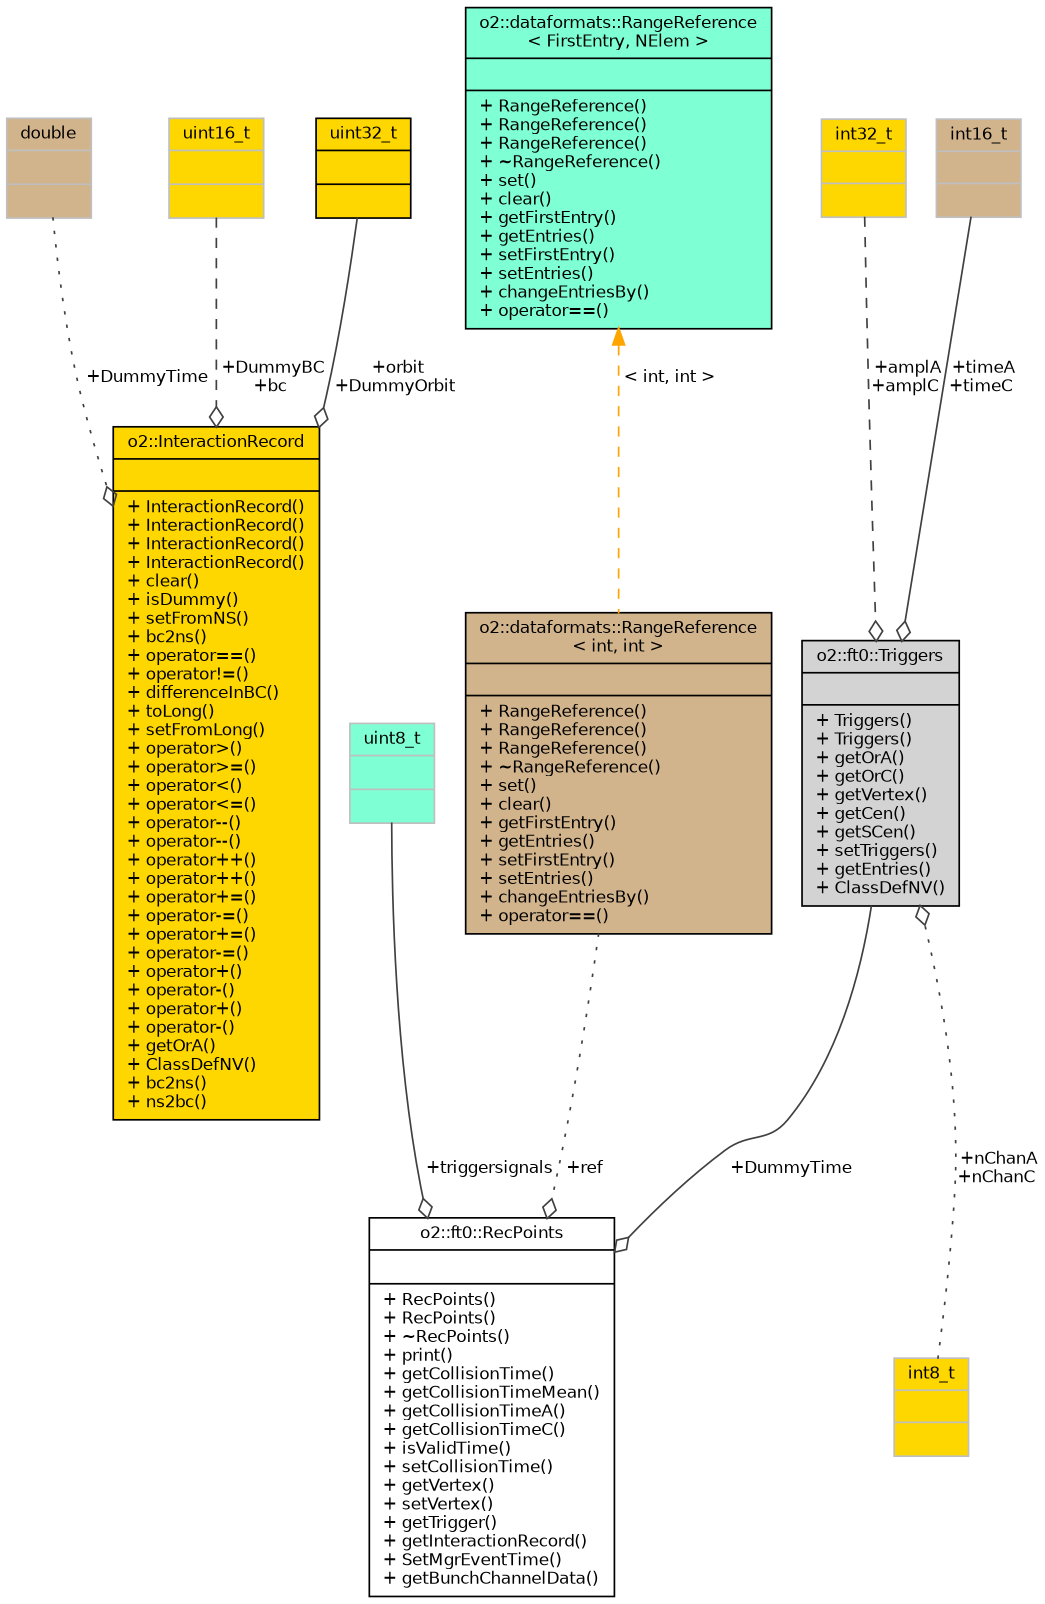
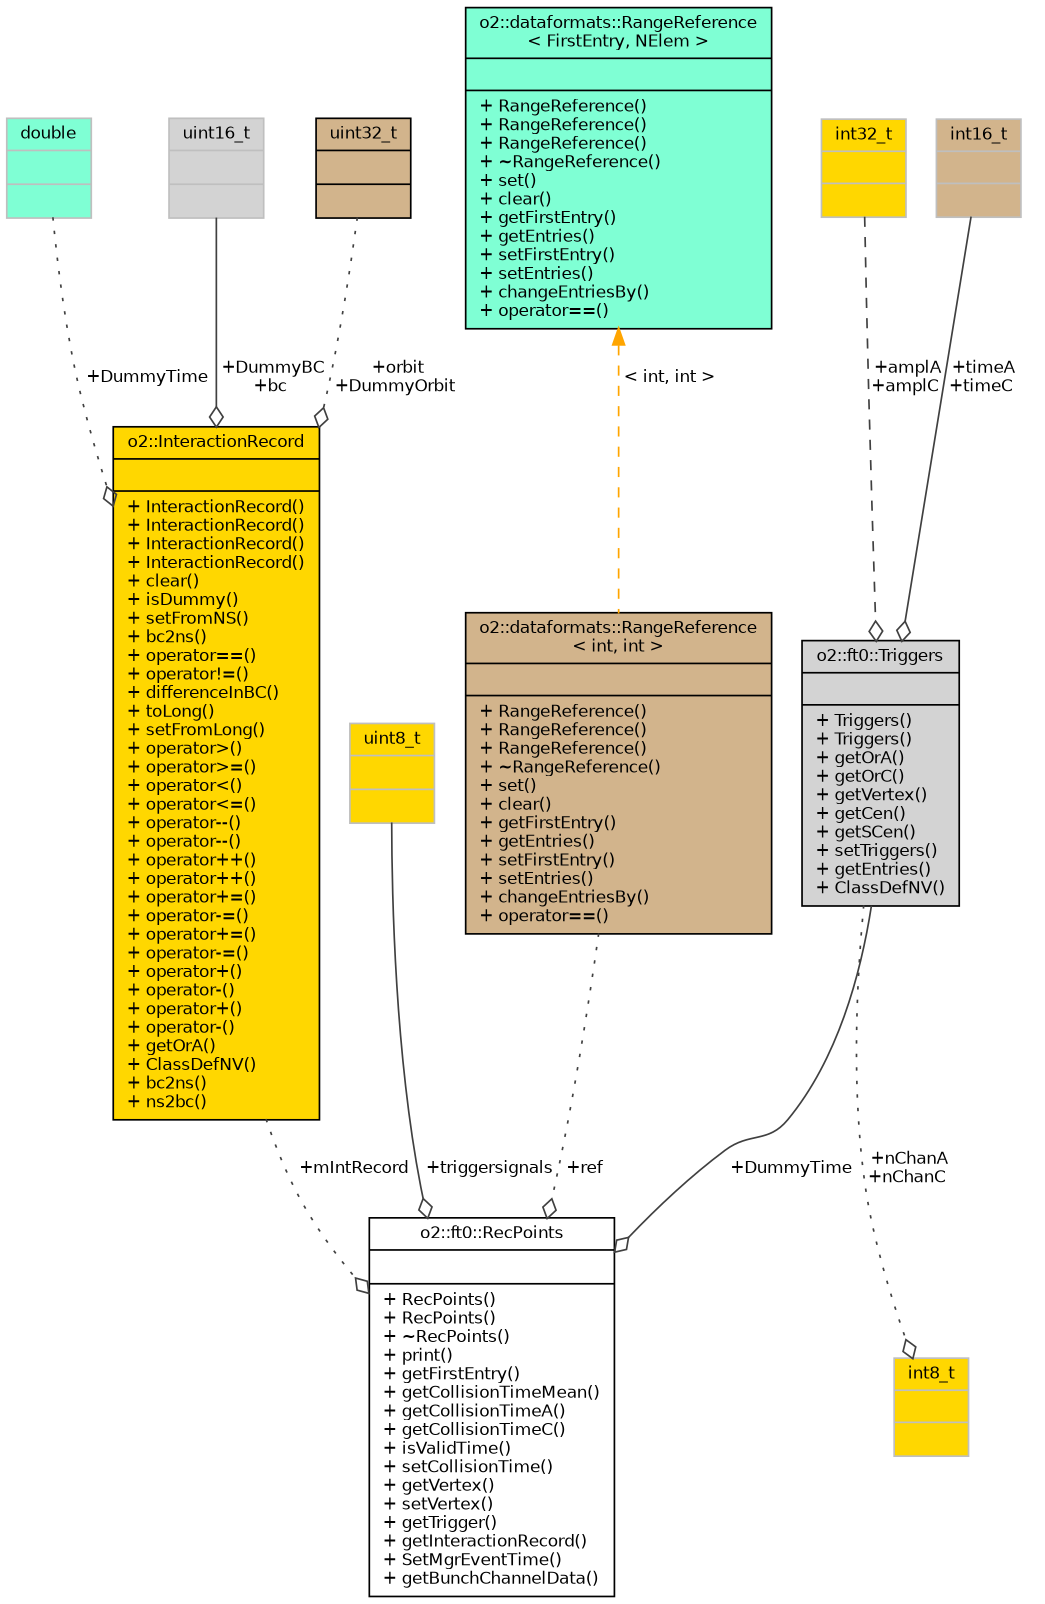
node "double": fillcolor tan -> aquamarine
node "uint16_t": fillcolor gold -> lightgrey
node "uint32_t": fillcolor gold -> tan
edge "uint16_t" -> "o2::InteractionRecord": style dashed -> solid
edge "uint32_t" -> "o2::InteractionRecord": style solid -> dotted
node "uint8_t": fillcolor aquamarine -> gold
edge "int8_t" -> "o2::ft0::Triggers": reversed
edge "o2::InteractionRecord" -> "o2::ft0::RecPoints": added, label "+mIntRecord"
node "o2::ft0::RecPoints": text "+ getCollisionTime()" -> "+ getFirstEntry()"
